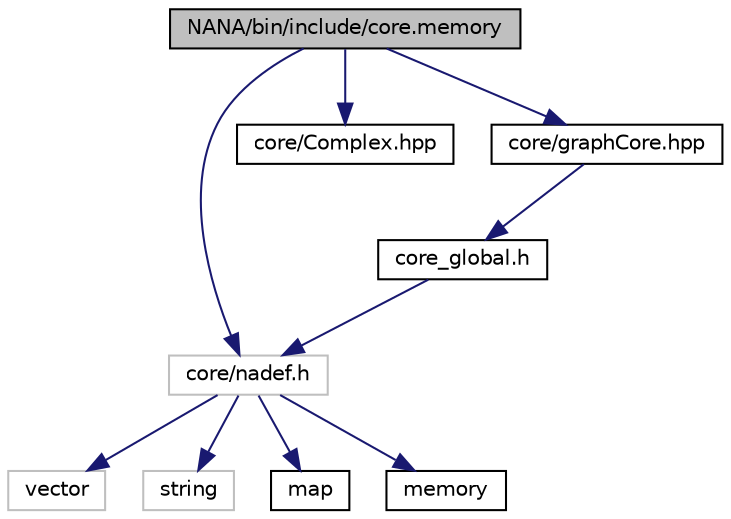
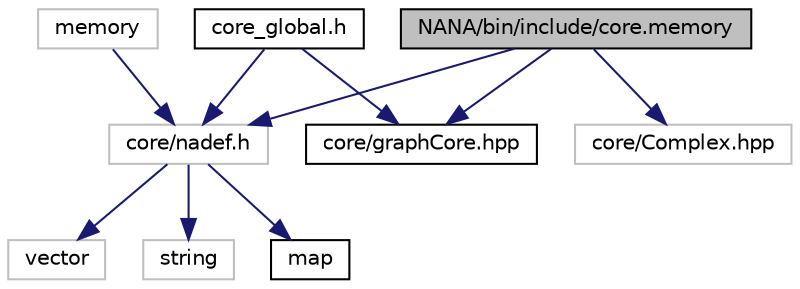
node "core/Complex.hpp": color black -> grey75
edge "core/graphCore.hpp" -> "core_global.h": reversed
edge "core/nadef.h" -> "memory": reversed
node "memory": color black -> grey75
